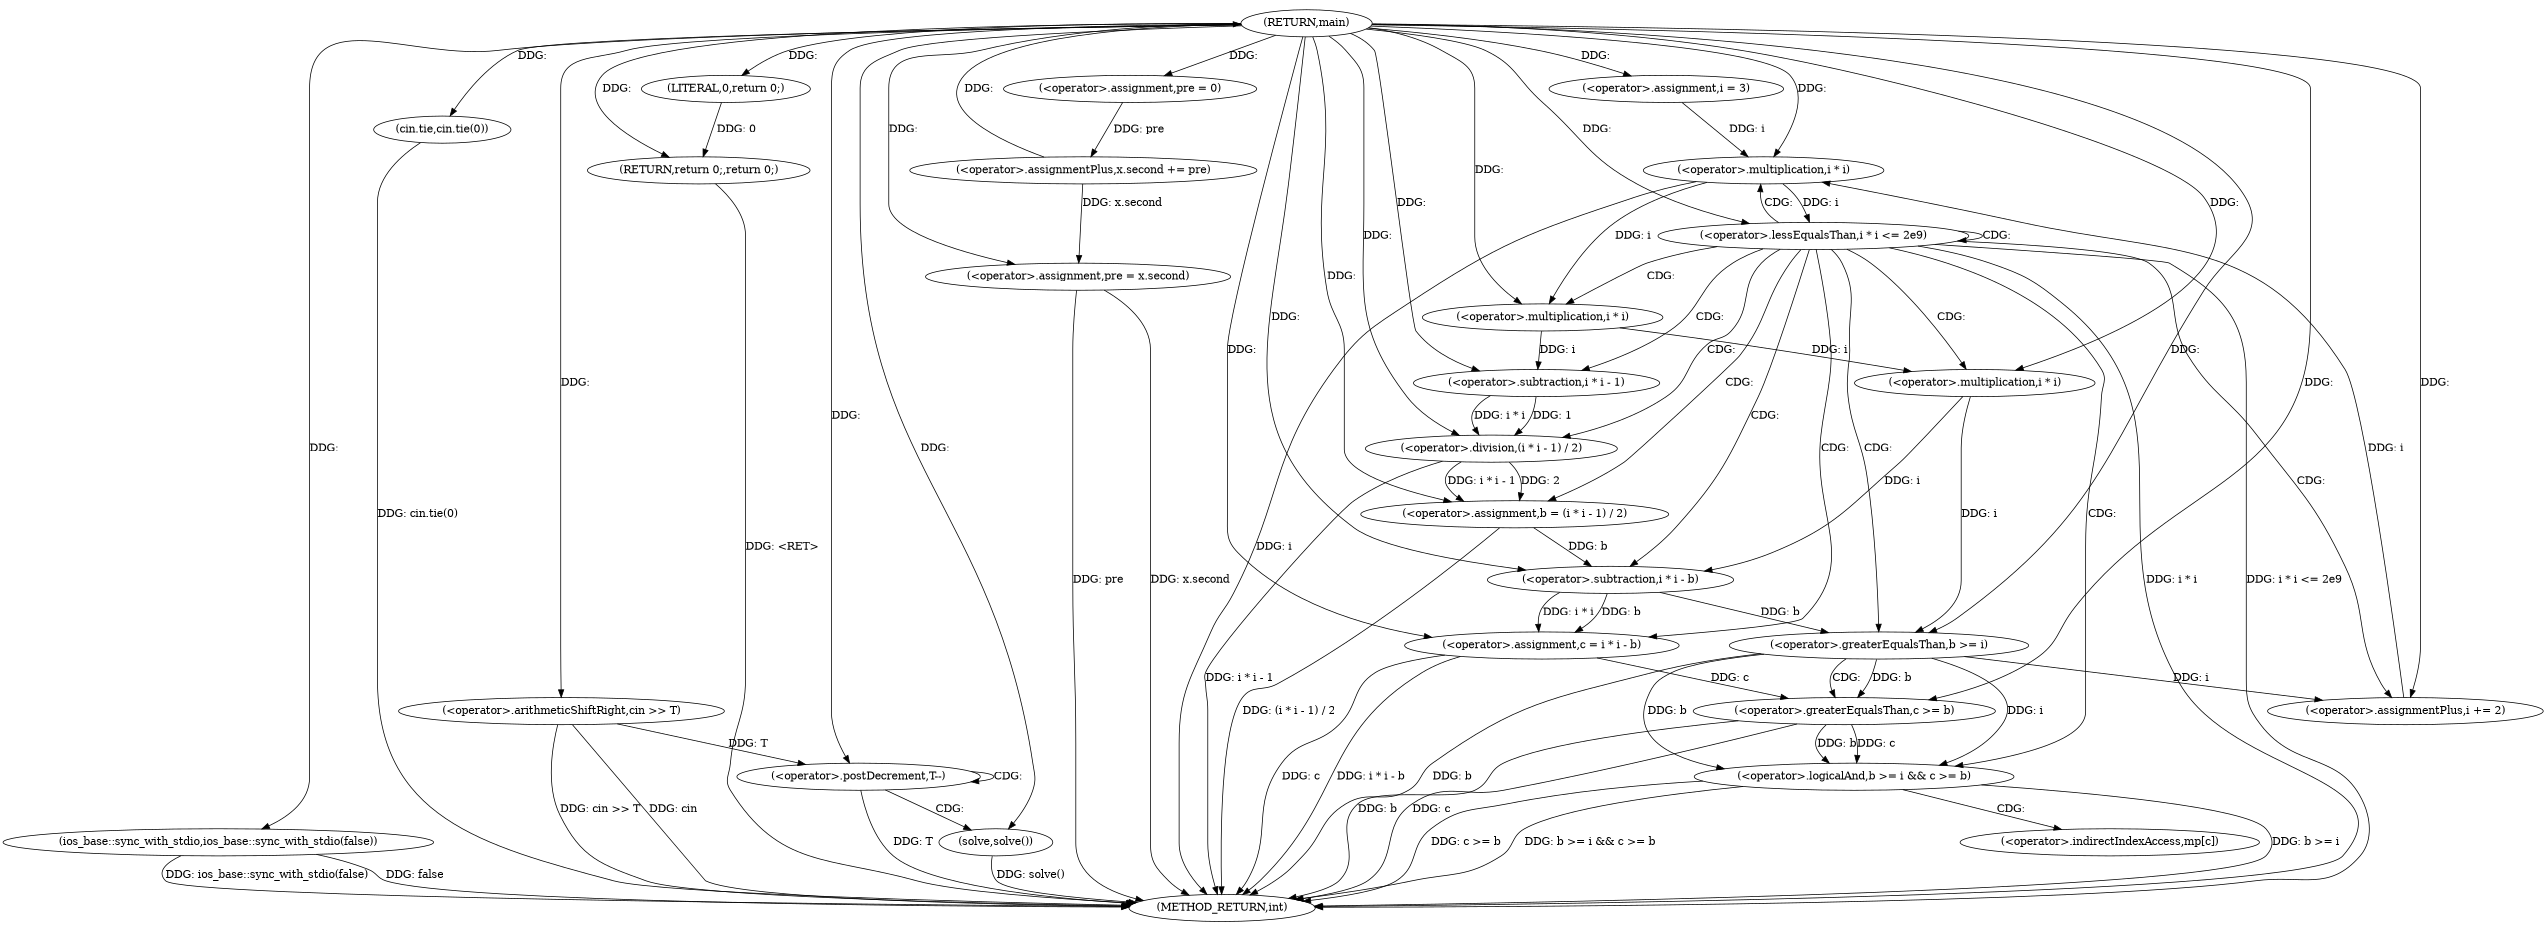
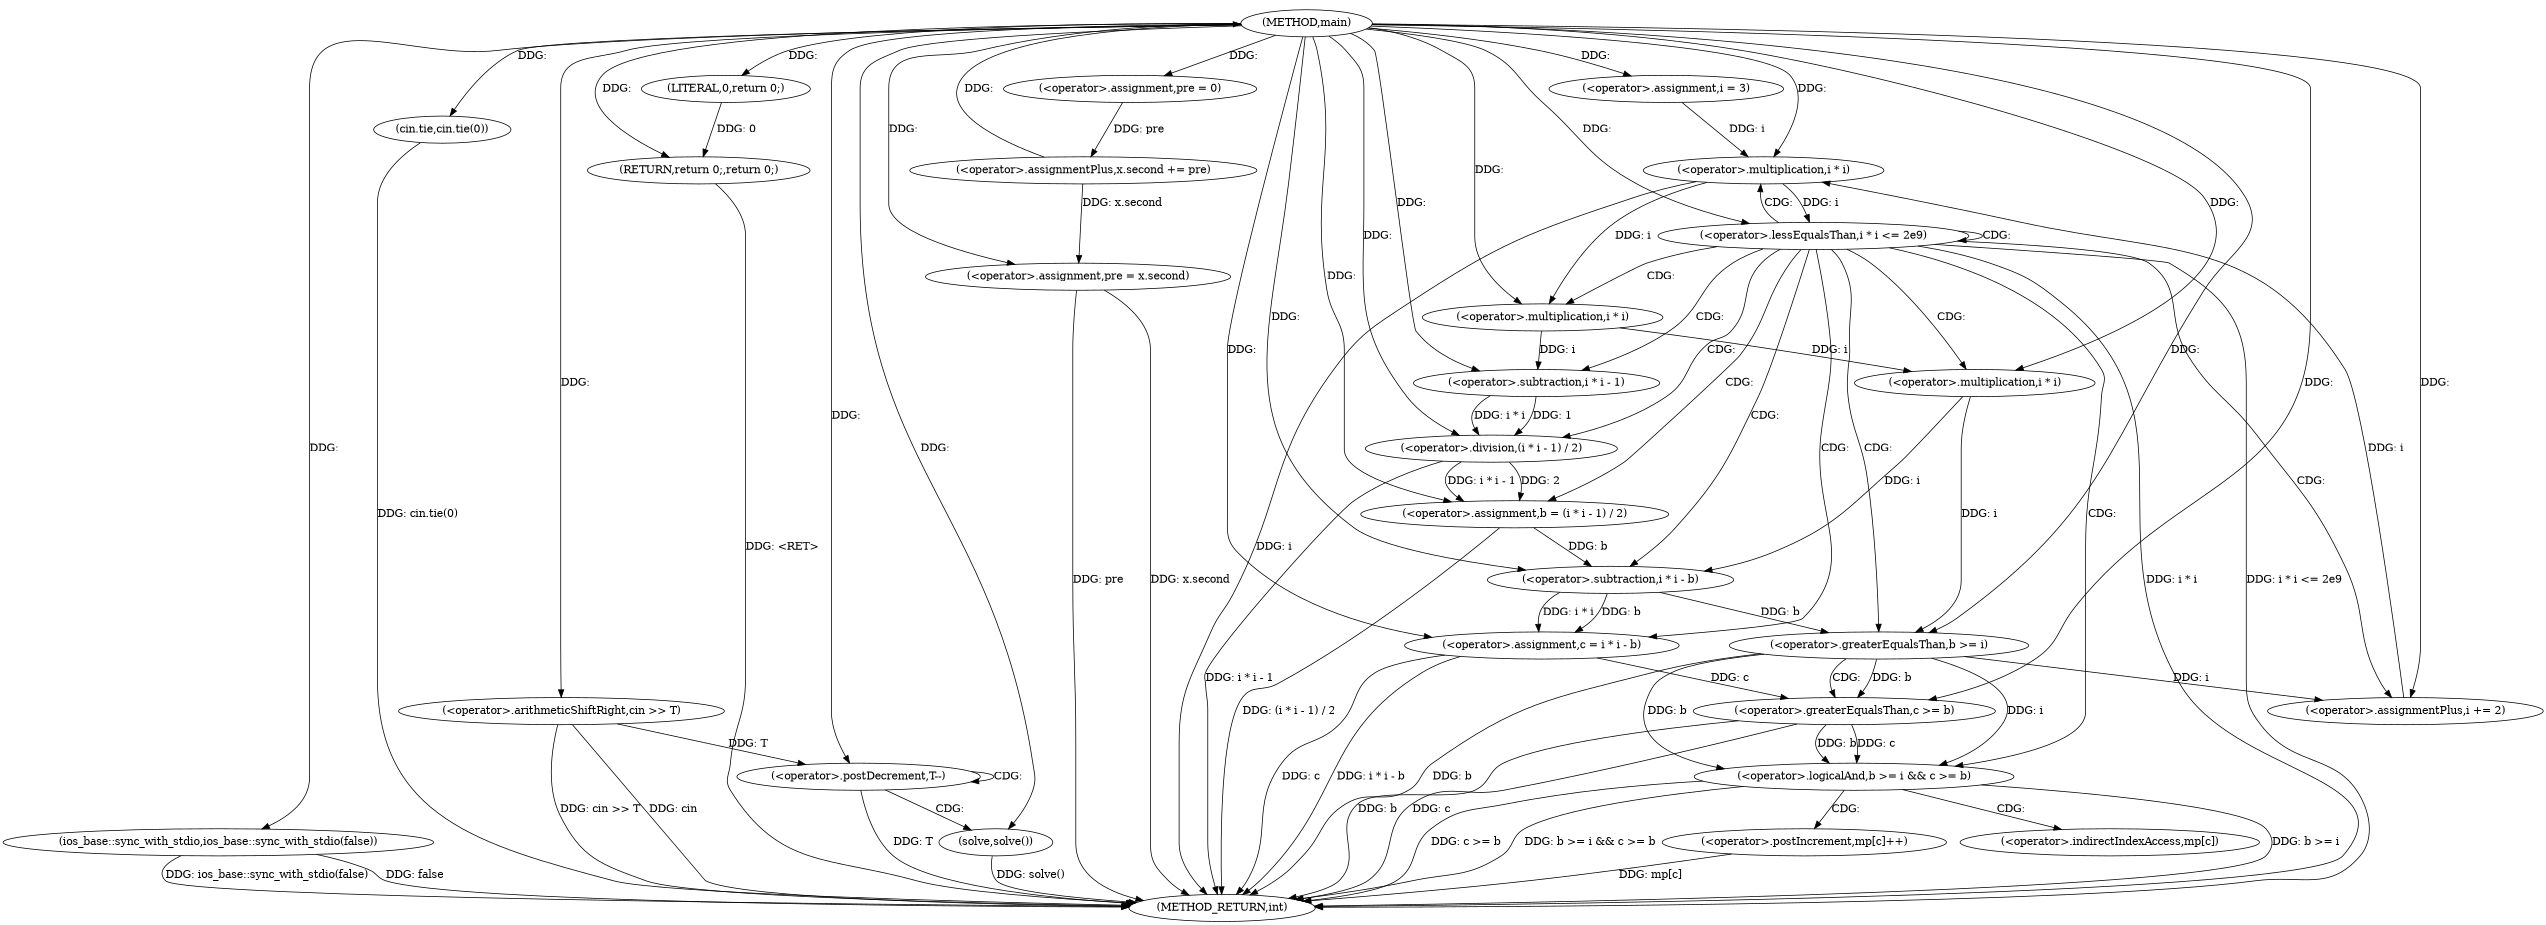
node "(RETURN,main)": label "(RETURN,main)" -> "(METHOD,main)"
node "(<operator>.postIncrement,mp[c]++)": added
